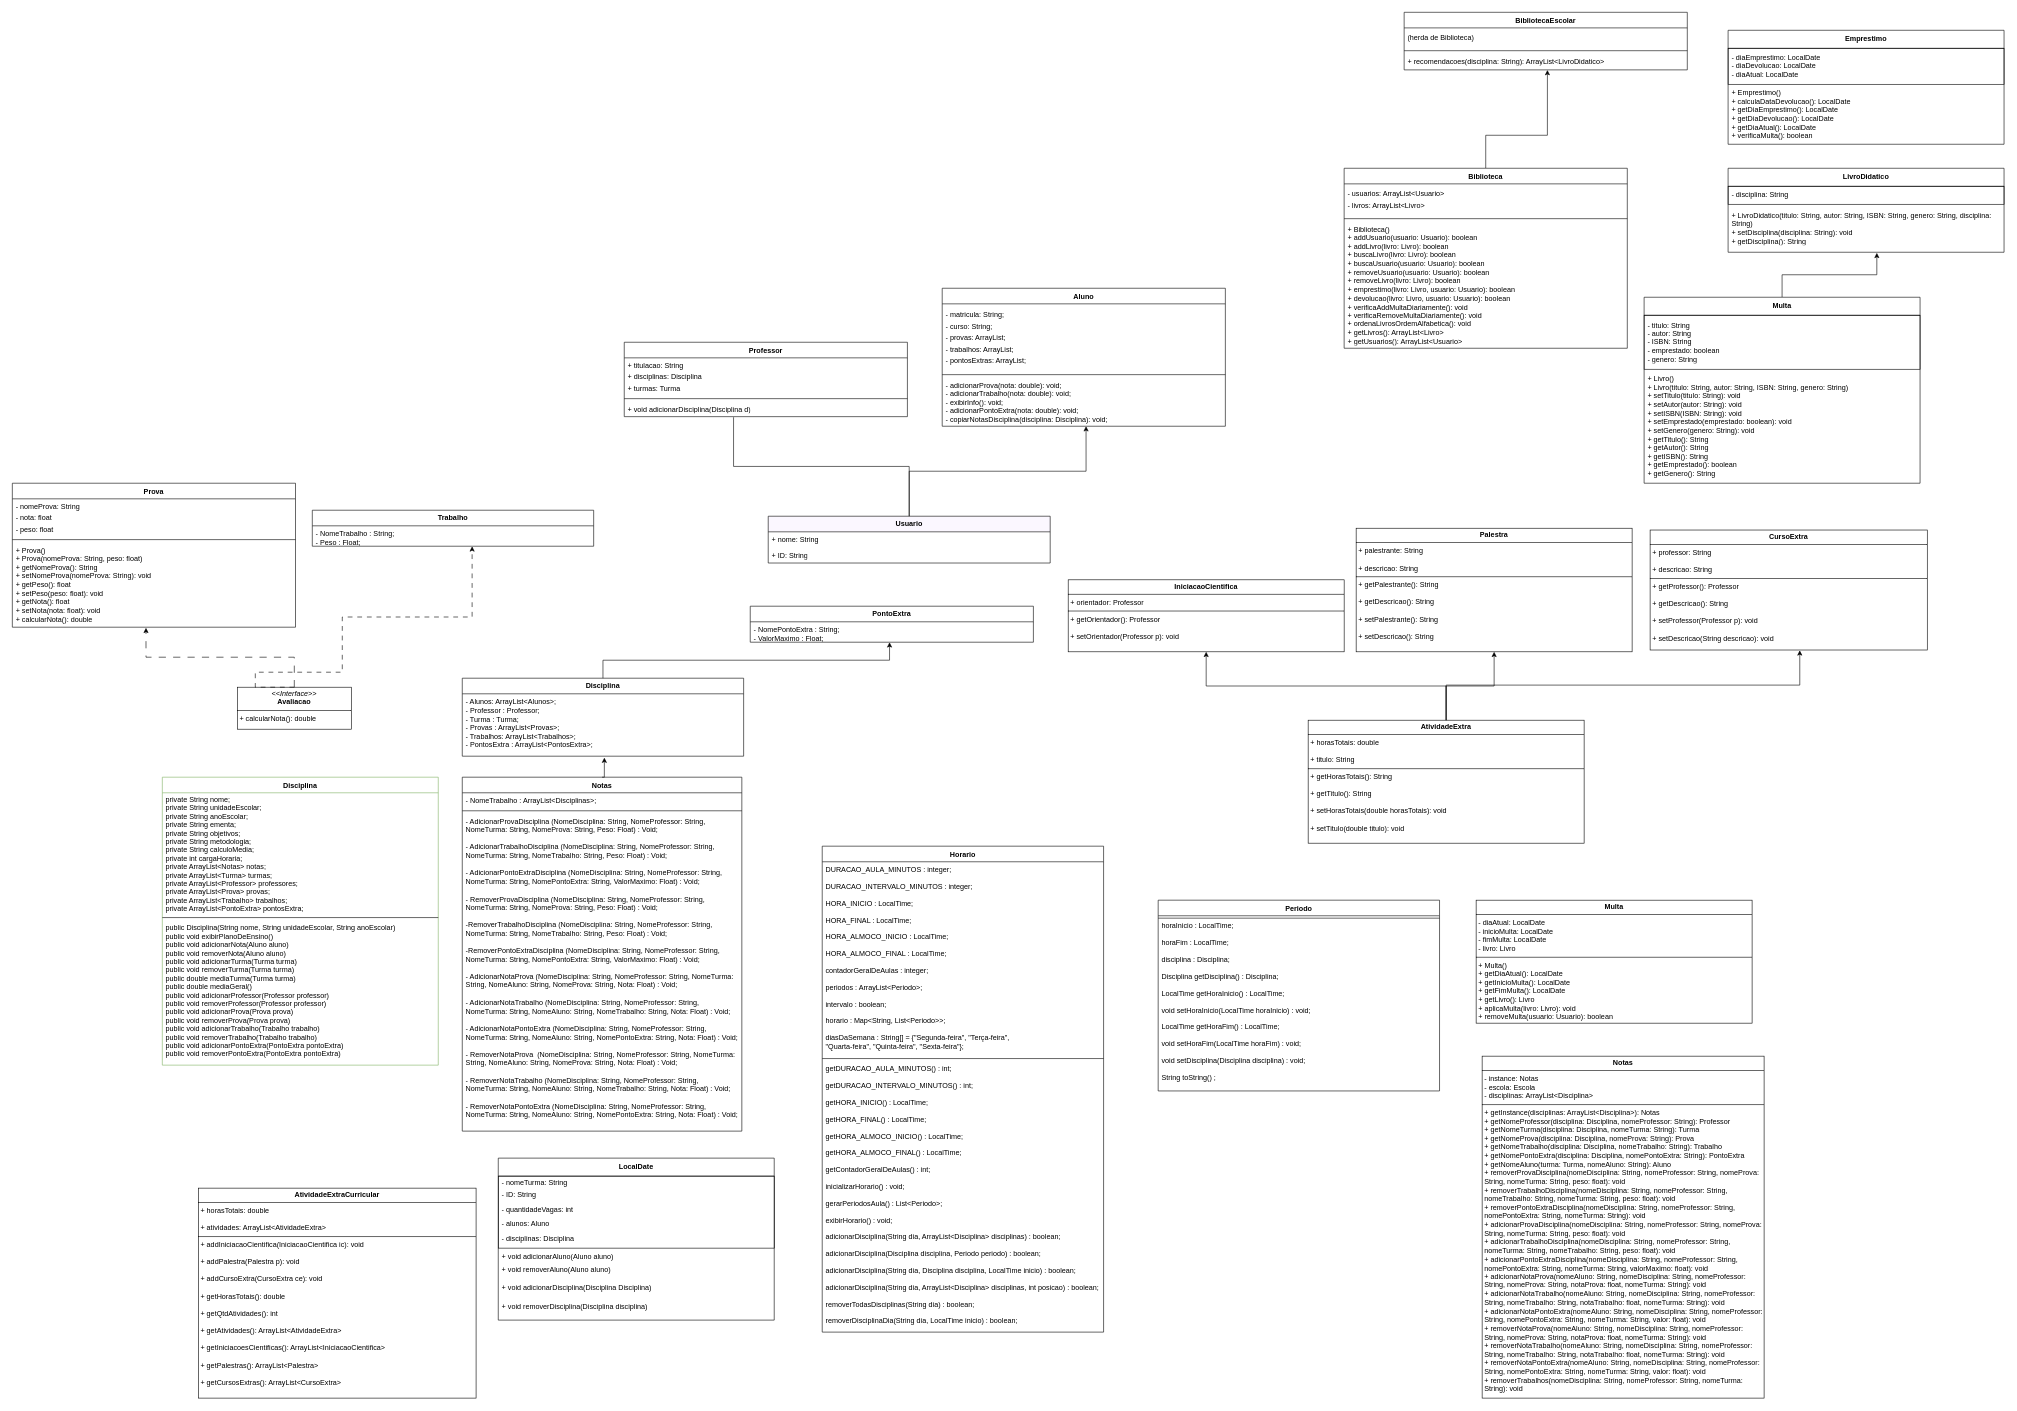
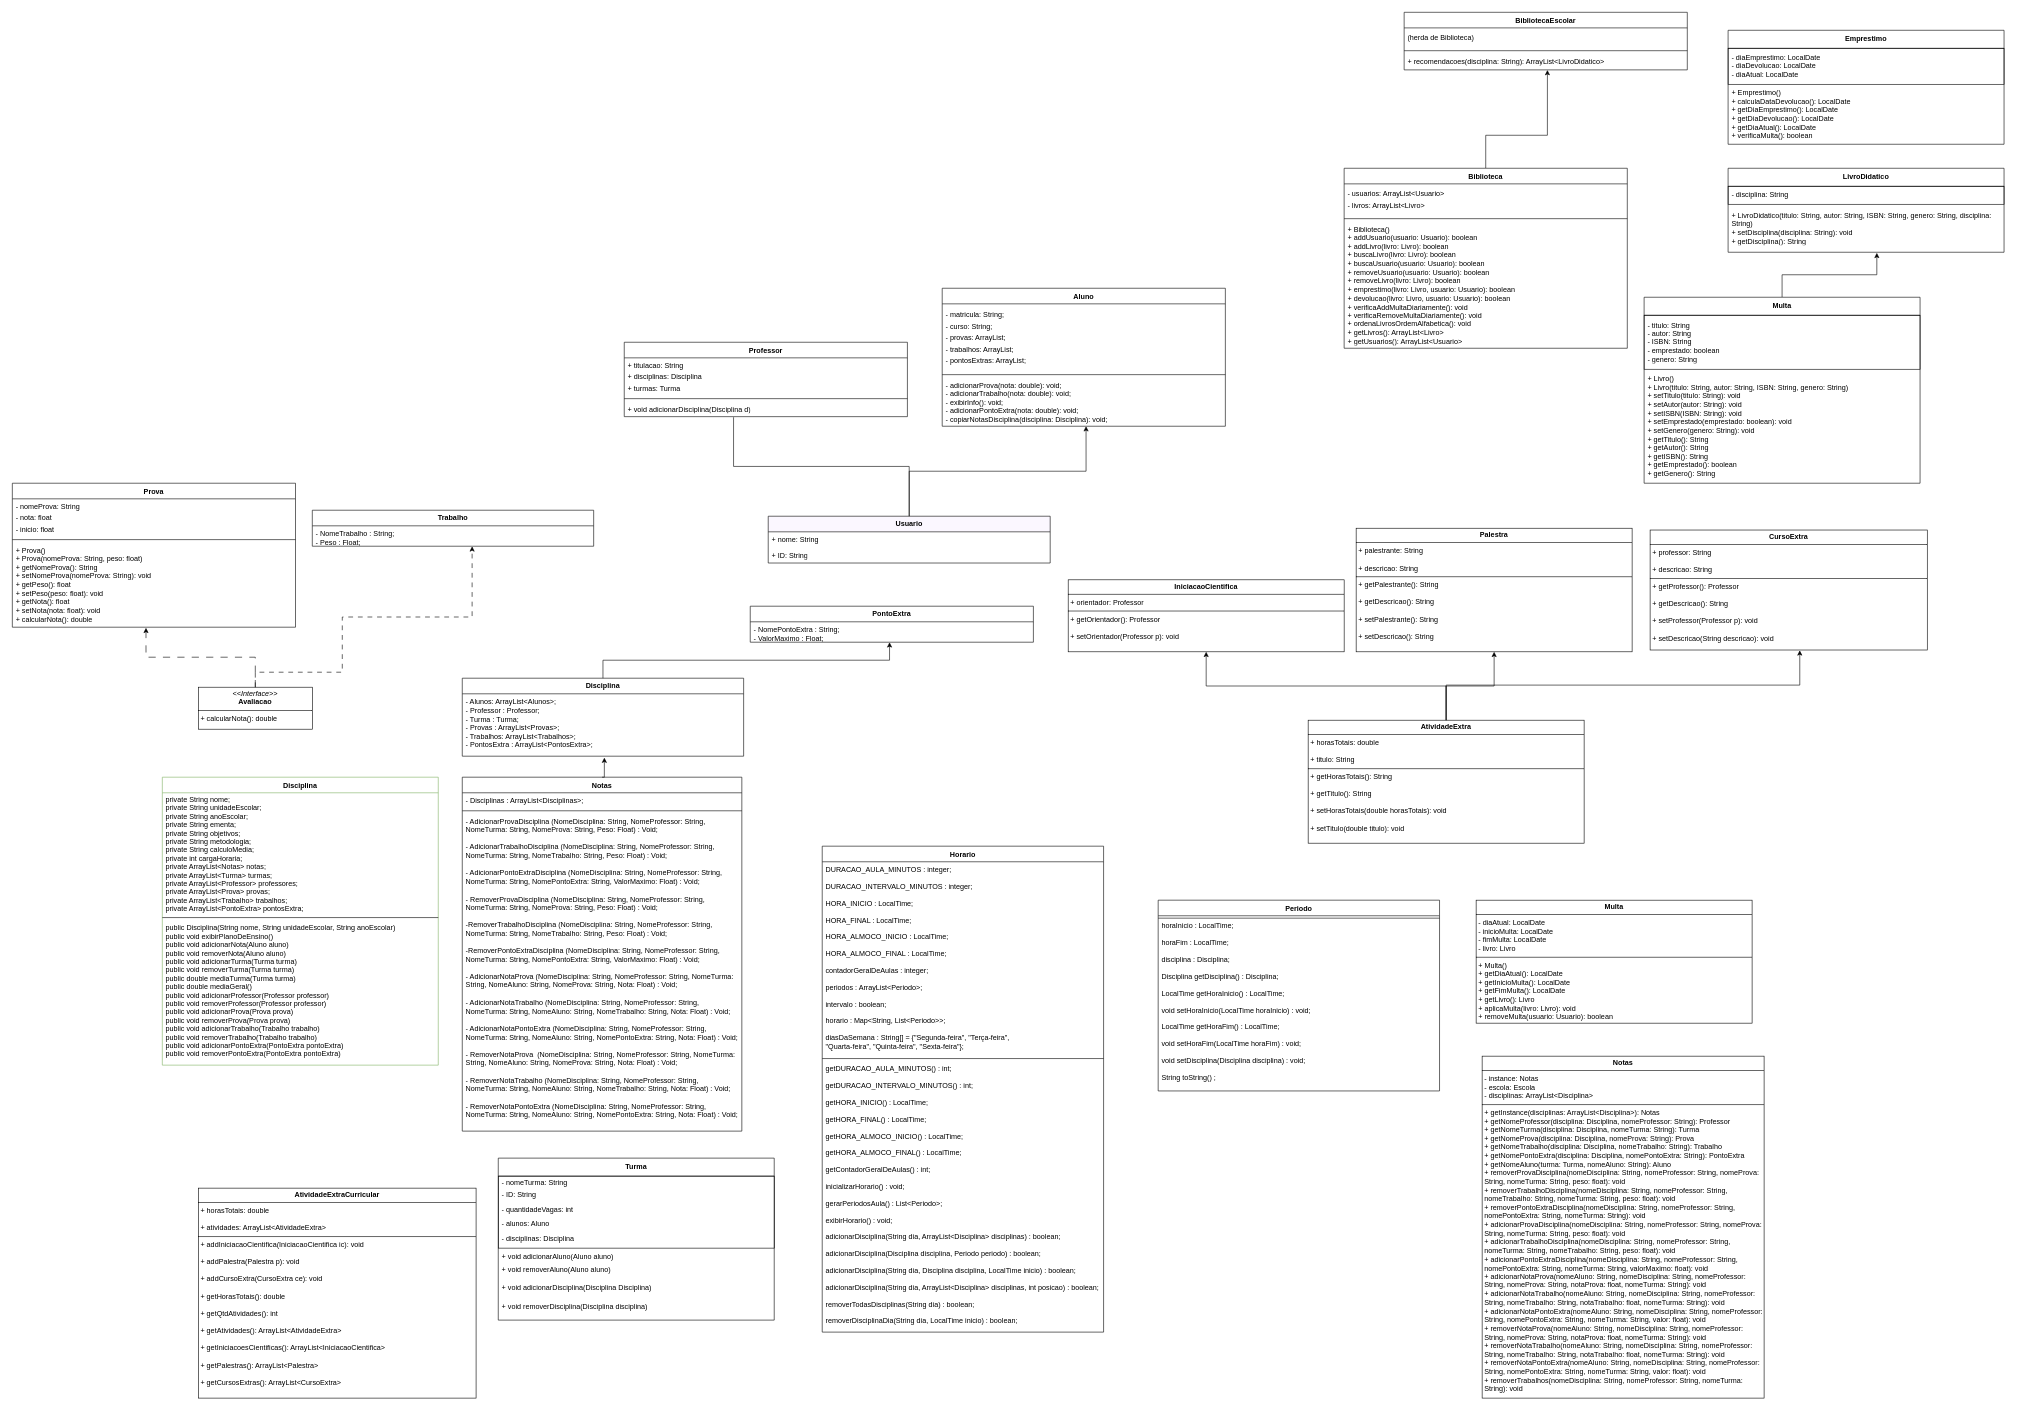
node "- nomeProva: String - nota: float - peso: float": label "- nomeProva: String - nota: float - peso: float" -> "- nomeProva: String - nota: float - inicio: float"
node "<<Interface>> Avaliacao + calcularNota(): double": moved (294, 708) -> (255, 708)
node "- NomeTrabalho : ArrayList<Disciplinas>;": label "- NomeTrabalho : ArrayList<Disciplinas>;" -> "- Disciplinas : ArrayList<Disciplinas>;"
node "LocalDate": label "LocalDate" -> "Turma"
